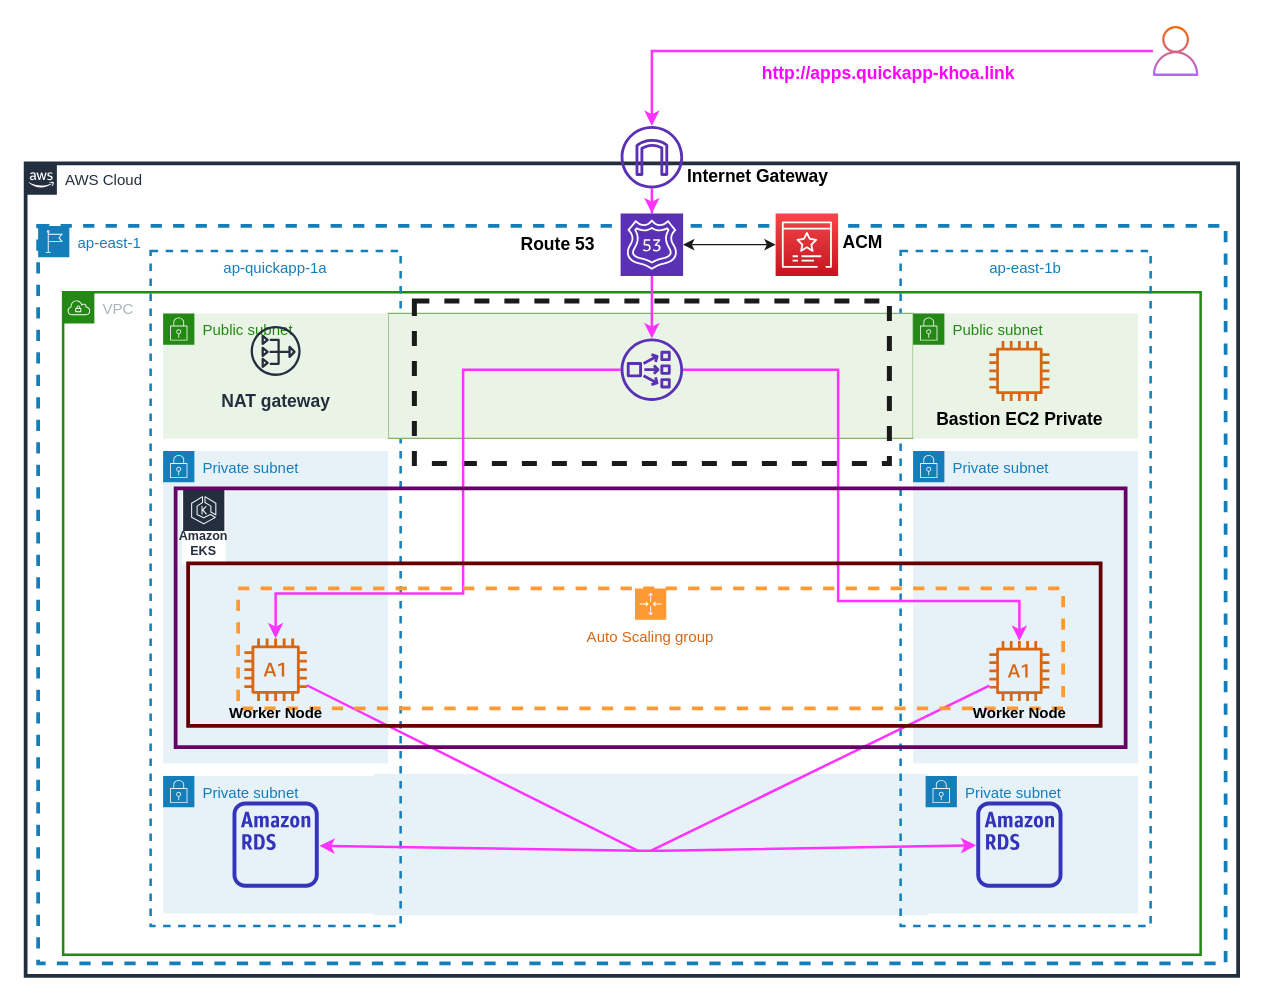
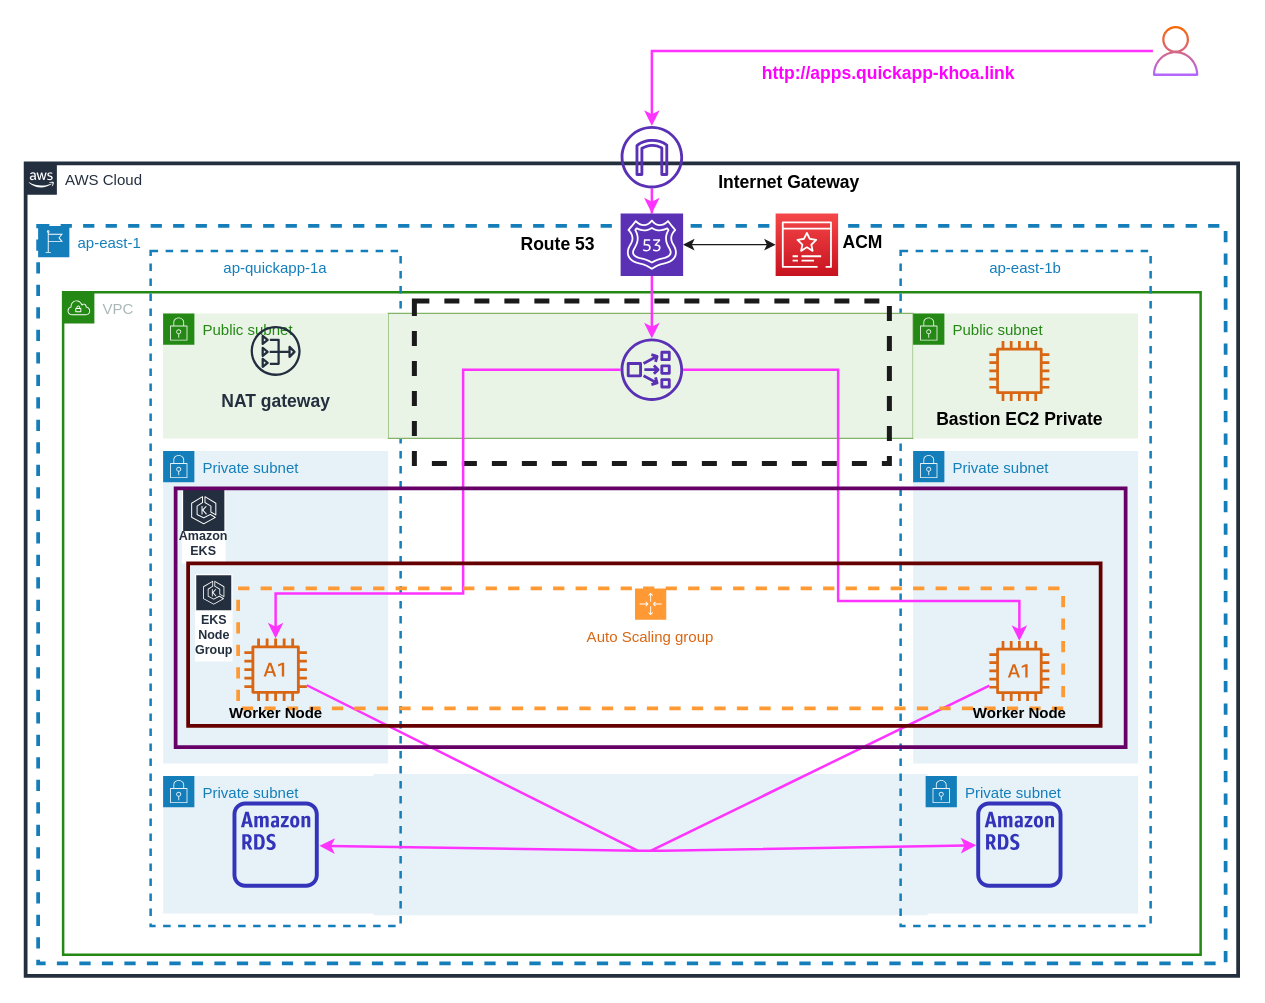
node "Internet Gateway": moved (758, 176) -> (789, 182)
node "EKS Node Group": added
